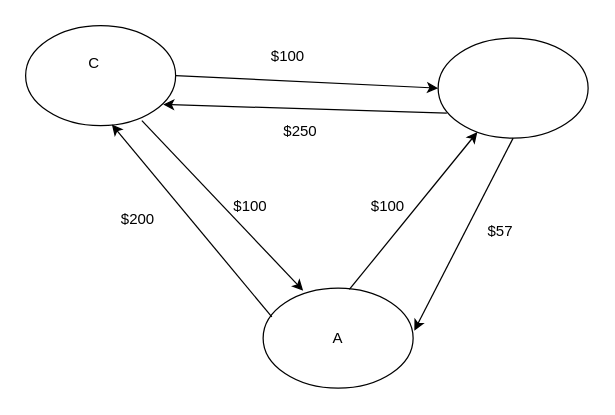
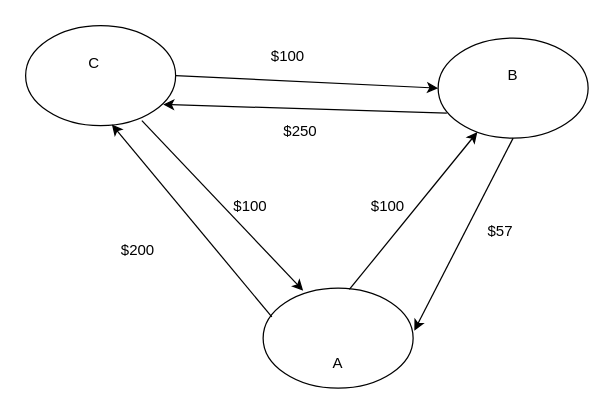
node "B": added
node "$200": moved (138, 219) -> (138, 251)
node "A": moved (338, 338) -> (338, 363)
